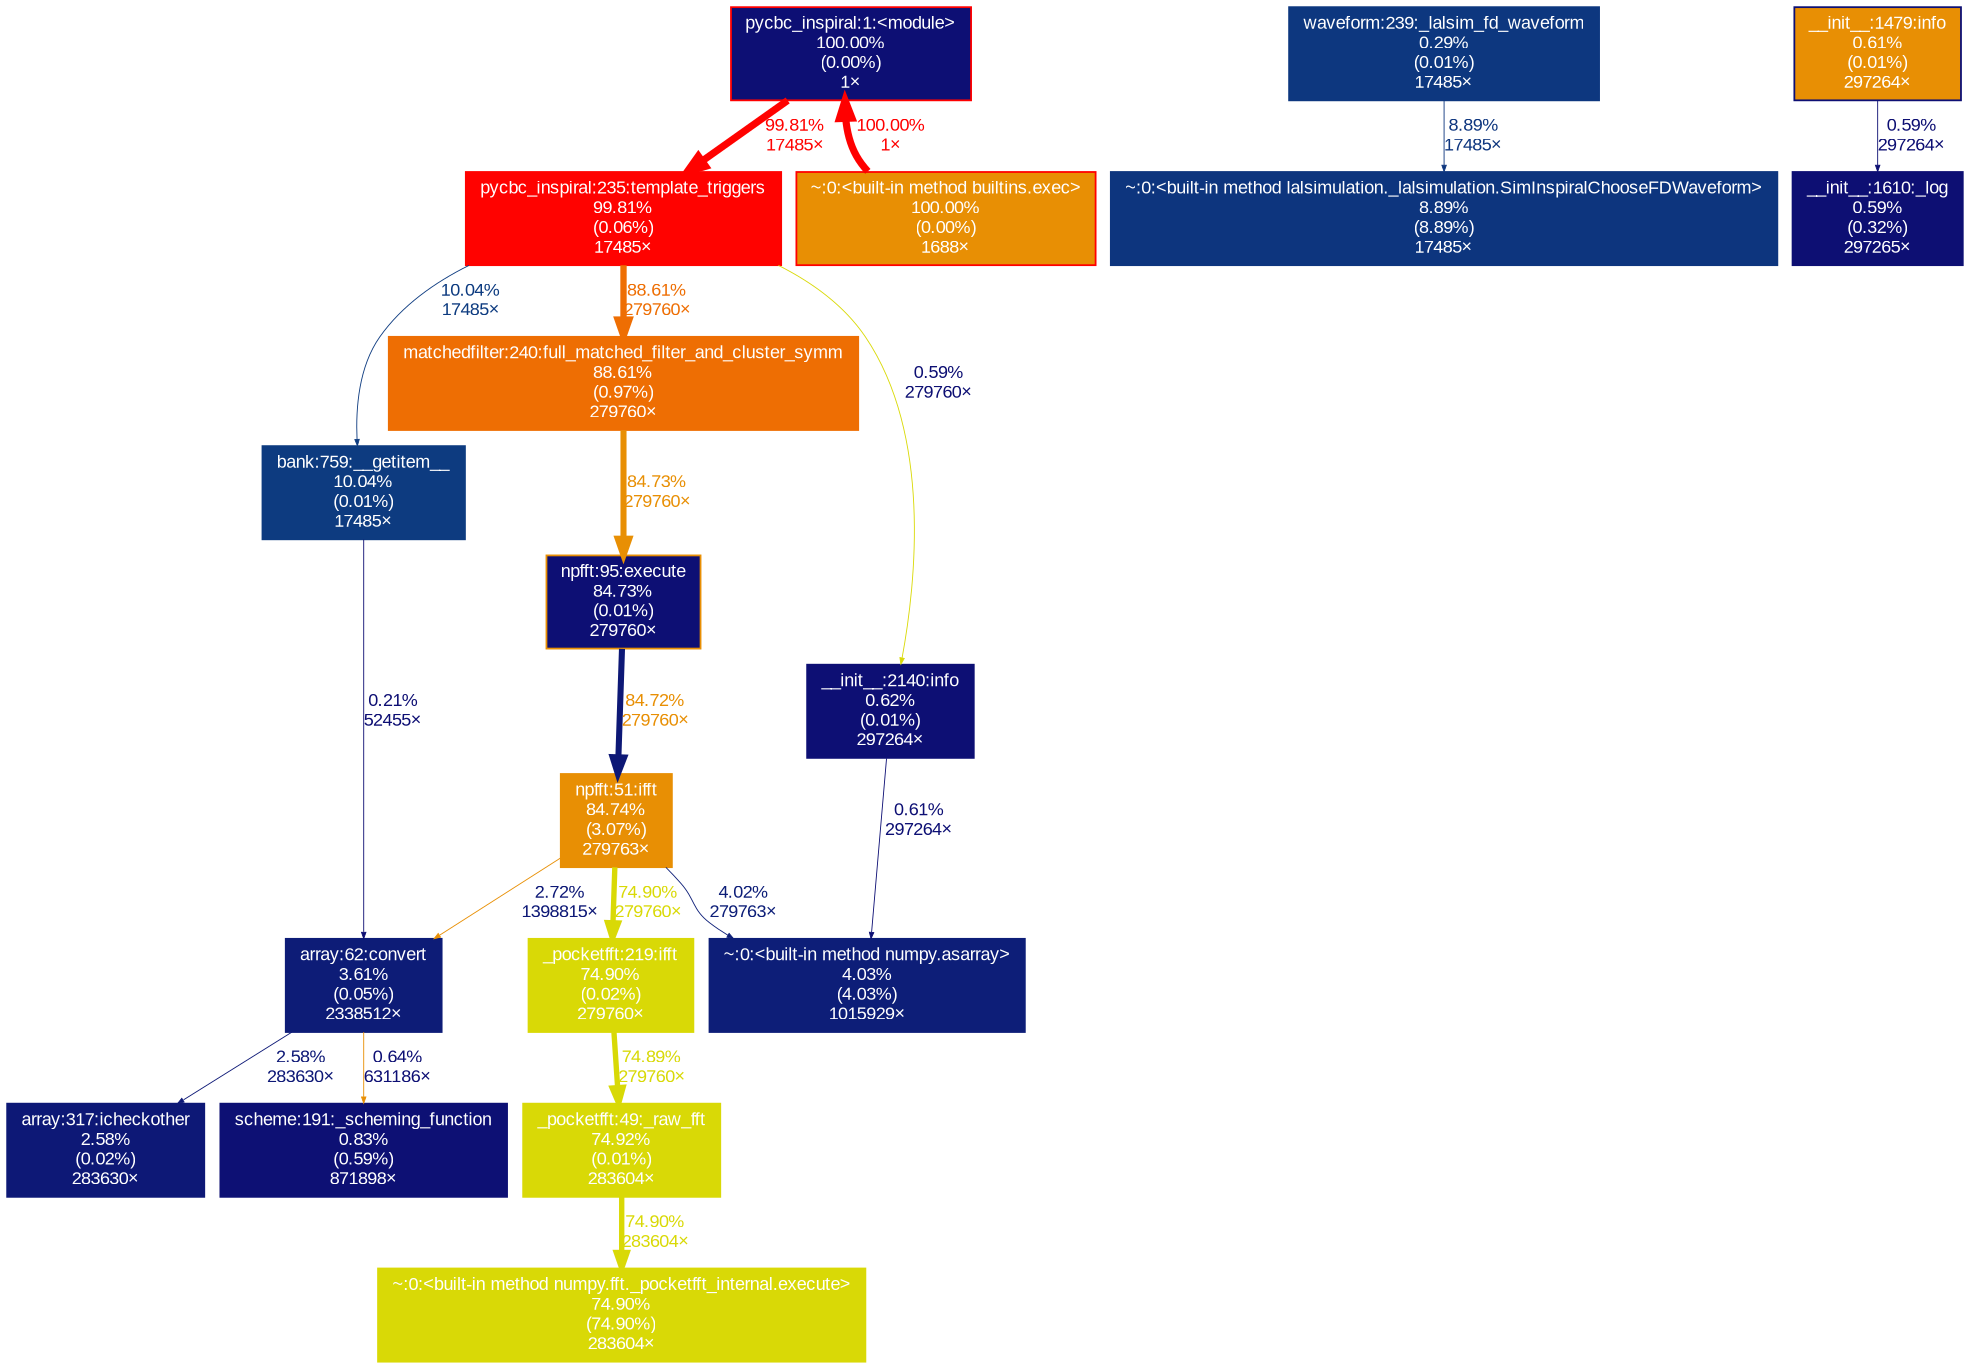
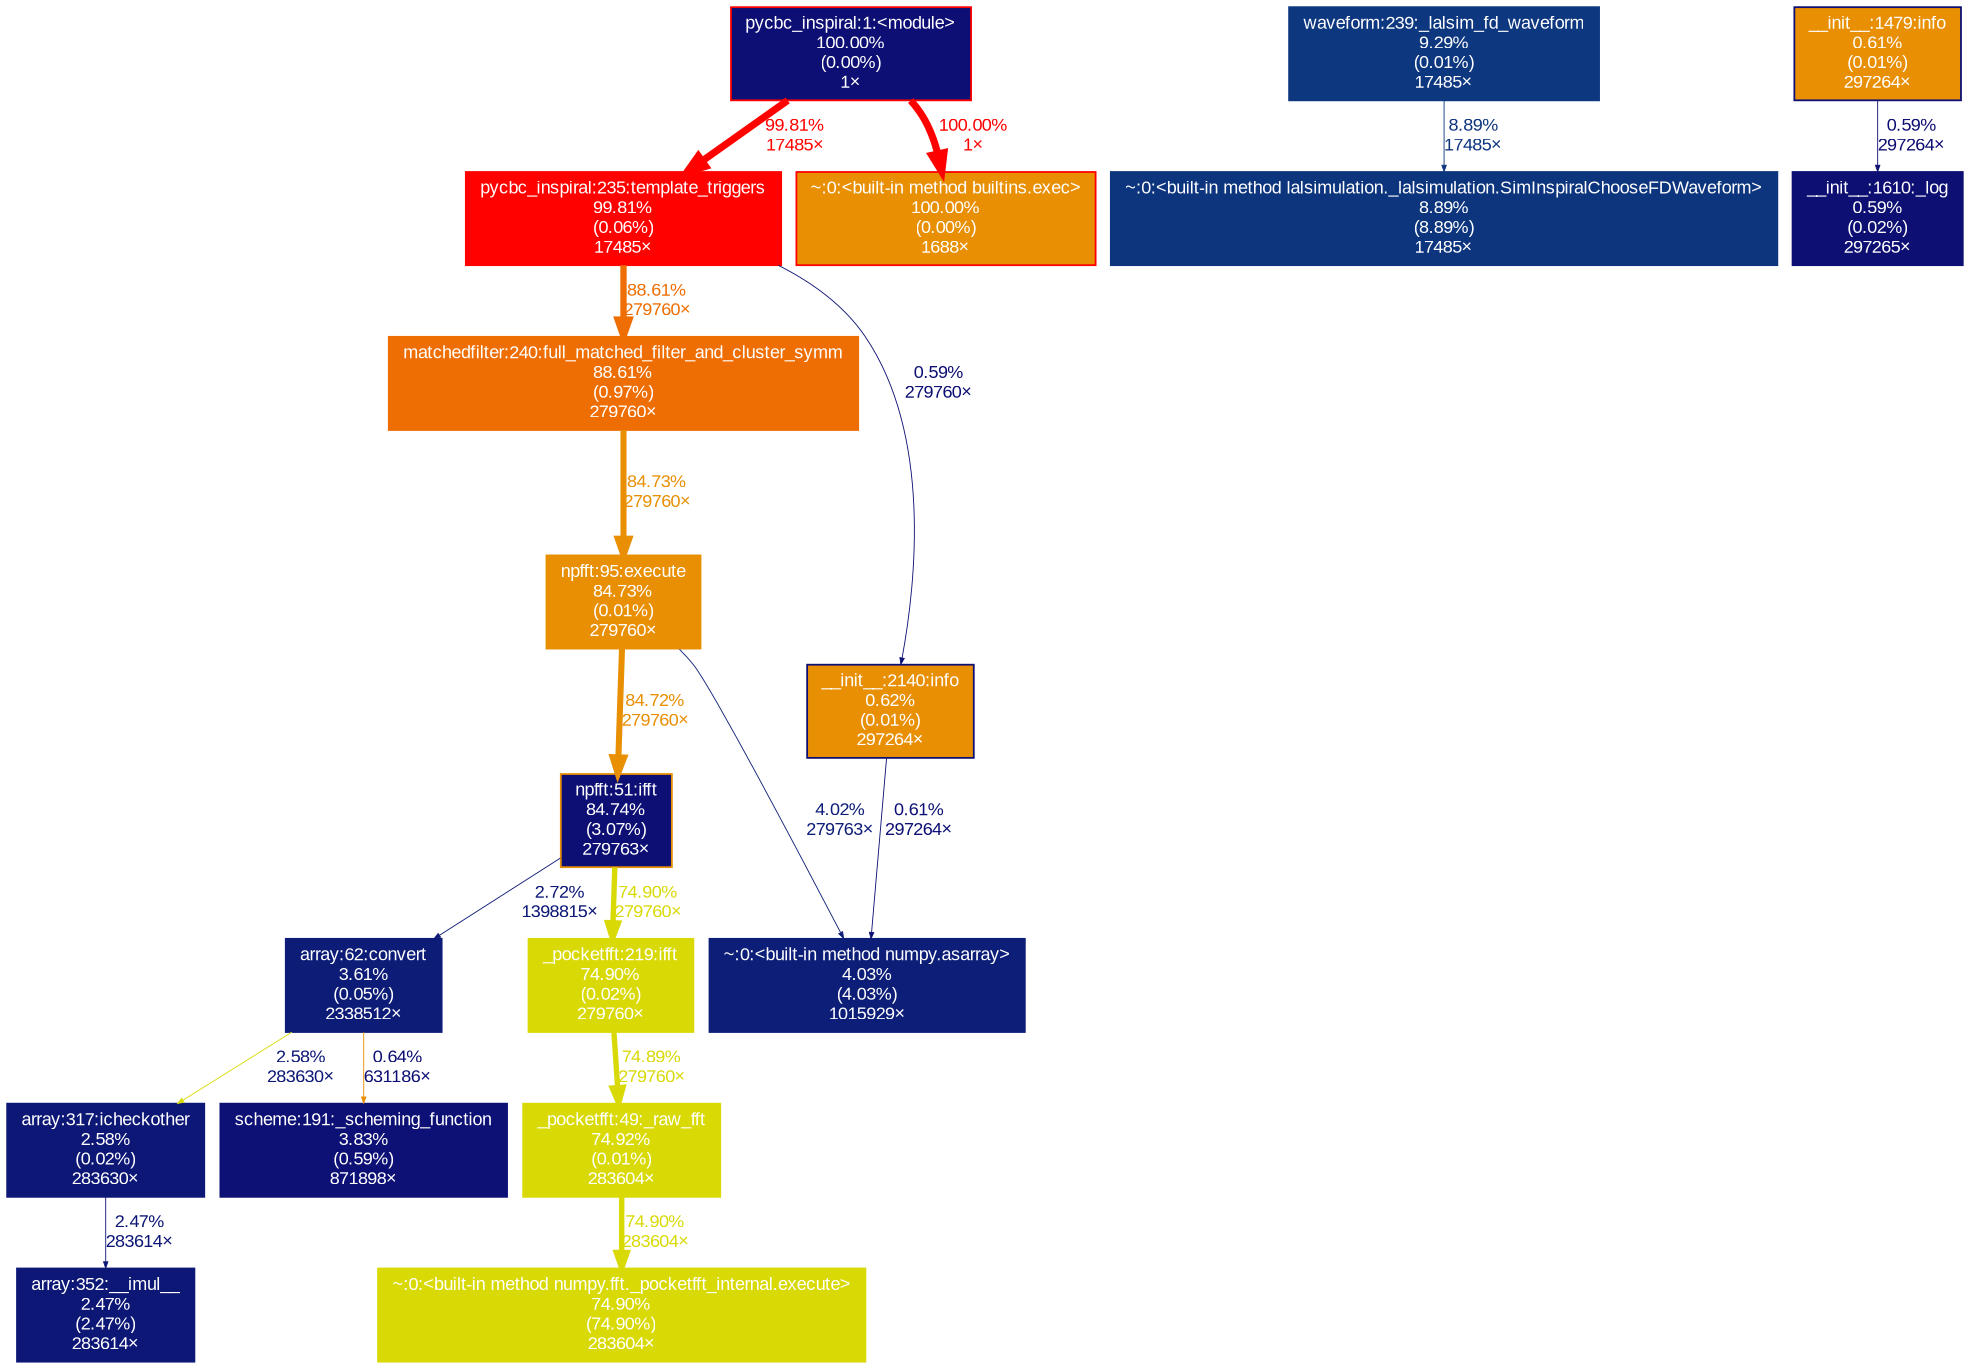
node "waveform:239:_lalsim_fd_waveform 0.29% (0.01%) 17485×": label "waveform:239:_lalsim_fd_waveform 0.29% (0.01%) 17485×" -> "waveform:239:_lalsim_fd_waveform 9.29% (0.01%) 17485×"
edge "~:0:<built-in method builtins.exec> 100.00% (0.00%) 1688×" -> "pycbc_inspiral:1:<module> 100.00% (0.00%) 1×": reversed
node "__init__:1610:_log 0.59% (0.32%) 297265×": label "__init__:1610:_log 0.59% (0.32%) 297265×" -> "__init__:1610:_log 0.59% (0.02%) 297265×"
edge "pycbc_inspiral:235:template_triggers 99.81% (0.06%) 17485×" -> "__init__:2140:info 0.62% (0.01%) 297264×": color #d9d906 -> #0d0f73
node "bank:759:__getitem__ 10.04% (0.01%) 17485×": removed
node "npfft:95:execute 84.73% (0.01%) 279760×": fillcolor #0d0f74 -> #e88f04
edge "npfft:95:execute 84.73% (0.01%) 279760×" -> "npfft:51:ifft 84.74% (3.07%) 279763×": color #0d1876 -> #e88f04
node "__init__:2140:info 0.62% (0.01%) 297264×": fillcolor #0d0f74 -> #e88f04
node "npfft:51:ifft 84.74% (3.07%) 279763×": fillcolor #e88f04 -> #0d0f74
edge "npfft:51:ifft 84.74% (3.07%) 279763×" -> "array:62:convert 3.61% (0.05%) 2338512×": color #e88f04 -> #0d1876
edge "npfft:51:ifft 84.74% (3.07%) 279763×" -> "~:0:<built-in method numpy.asarray> 4.03% (4.03%) 1015929×": now "npfft:95:execute 84.73% (0.01%) 279760×" -> "~:0:<built-in method numpy.asarray> 4.03% (4.03%) 1015929×"
edge "array:62:convert 3.61% (0.05%) 2338512×" -> "array:317:icheckother 2.58% (0.02%) 283630×": color #0d1876 -> #d9d906
node "scheme:191:_scheming_function 0.83% (0.59%) 871898×": label "scheme:191:_scheming_function 0.83% (0.59%) 871898×" -> "scheme:191:_scheming_function 3.83% (0.59%) 871898×"
node "array:352:__imul__ 2.47% (2.47%) 283614×": added
